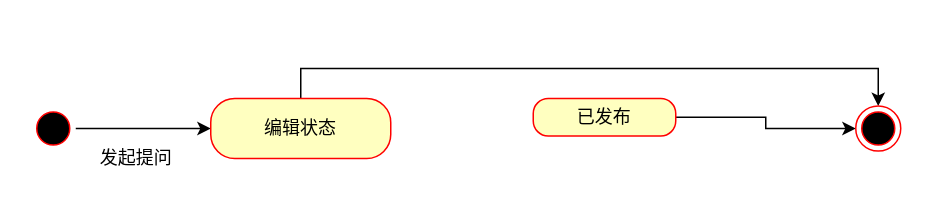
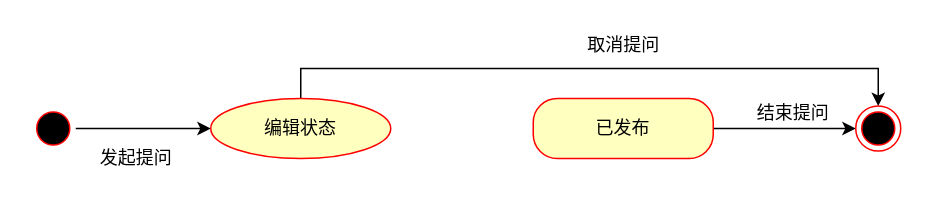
node "取消提问": added
node "结束提问": added
node "已发布": size 143x38 -> 180x60
node "编辑状态": shape rounded rectangle -> ellipse
